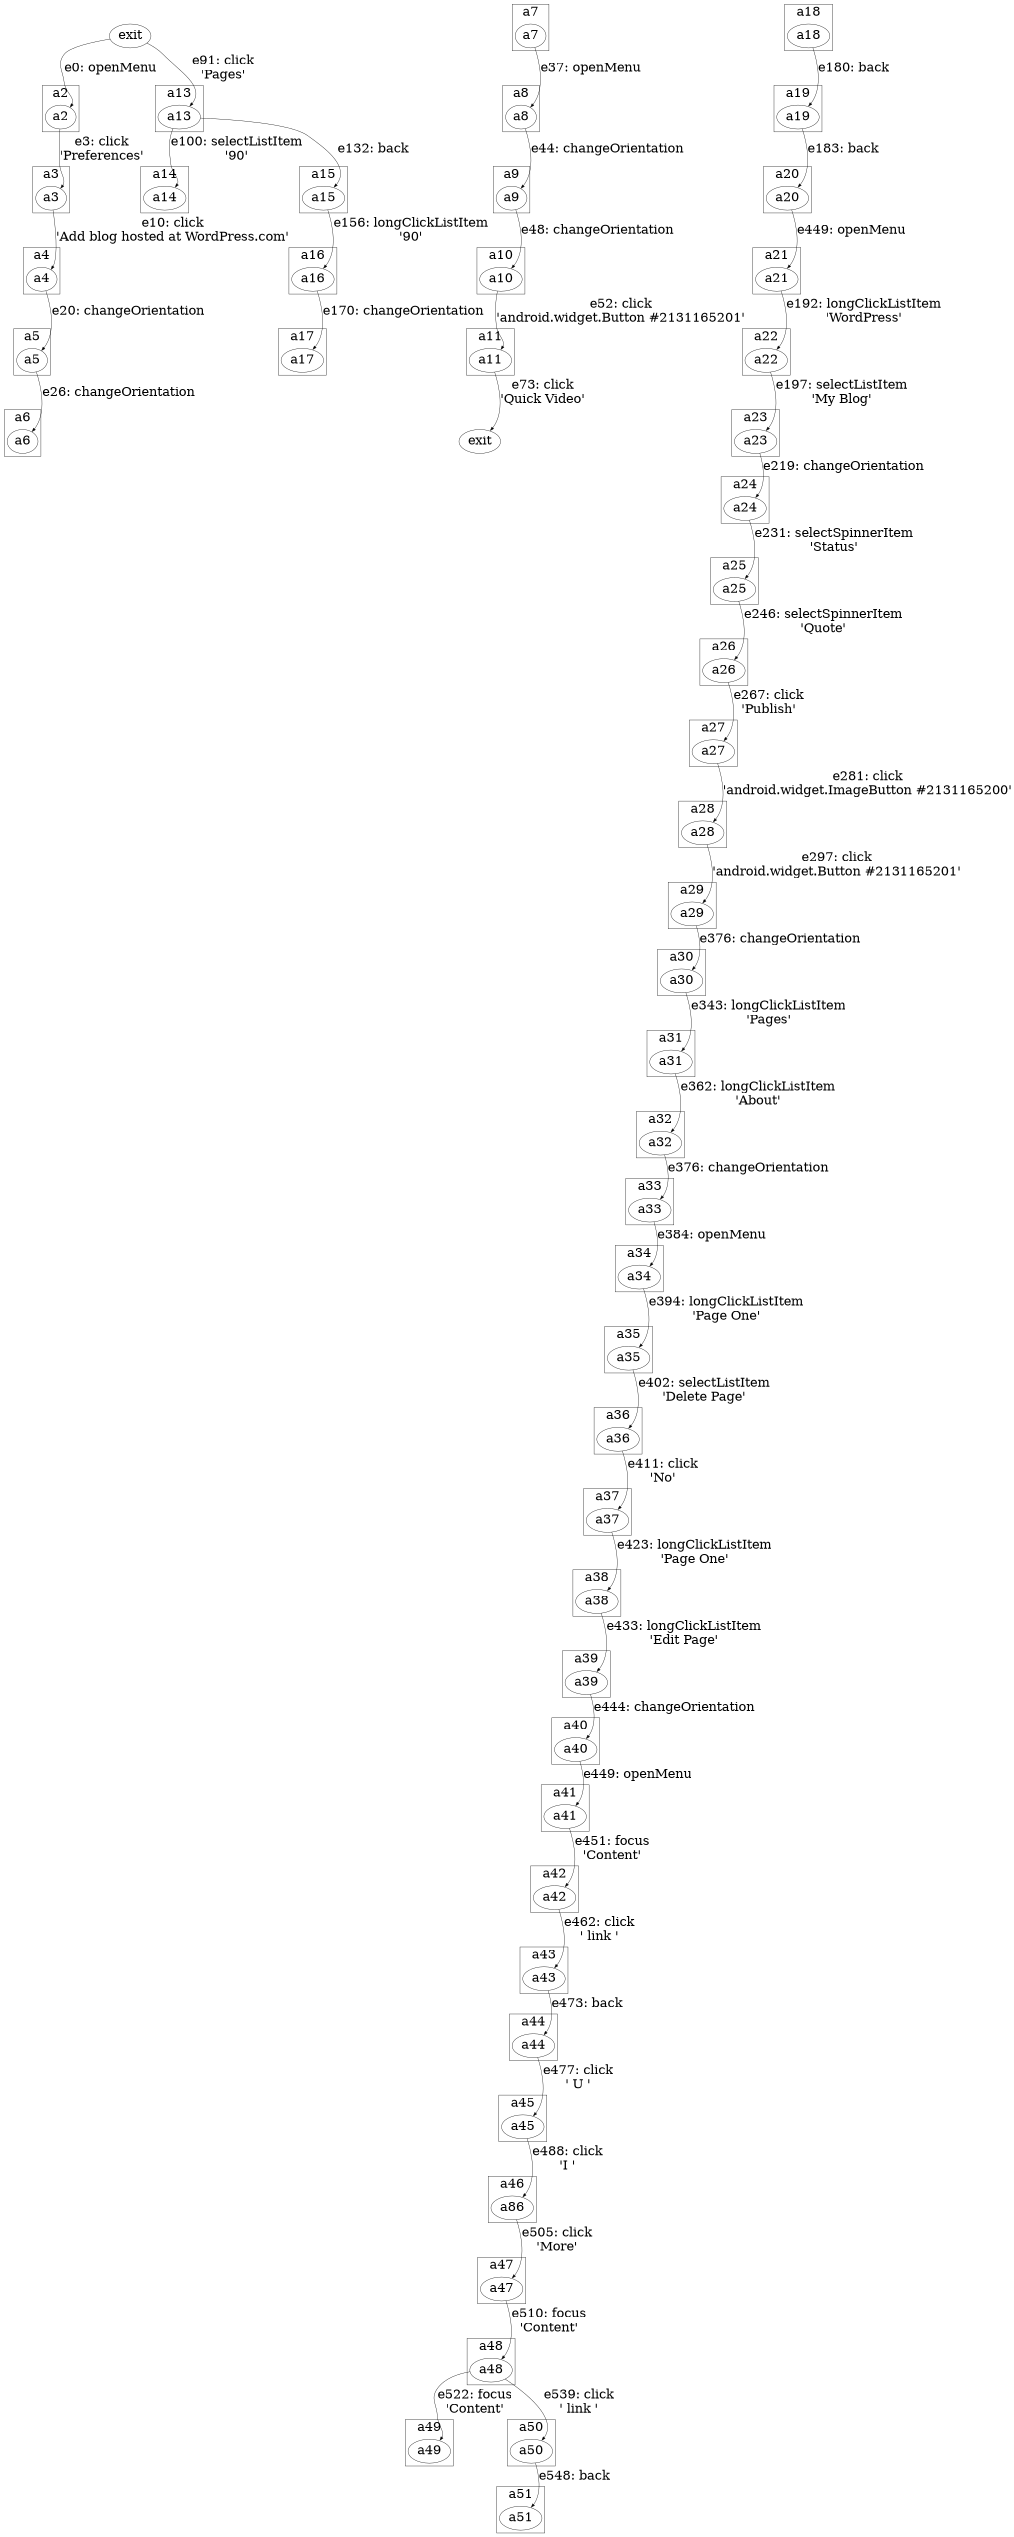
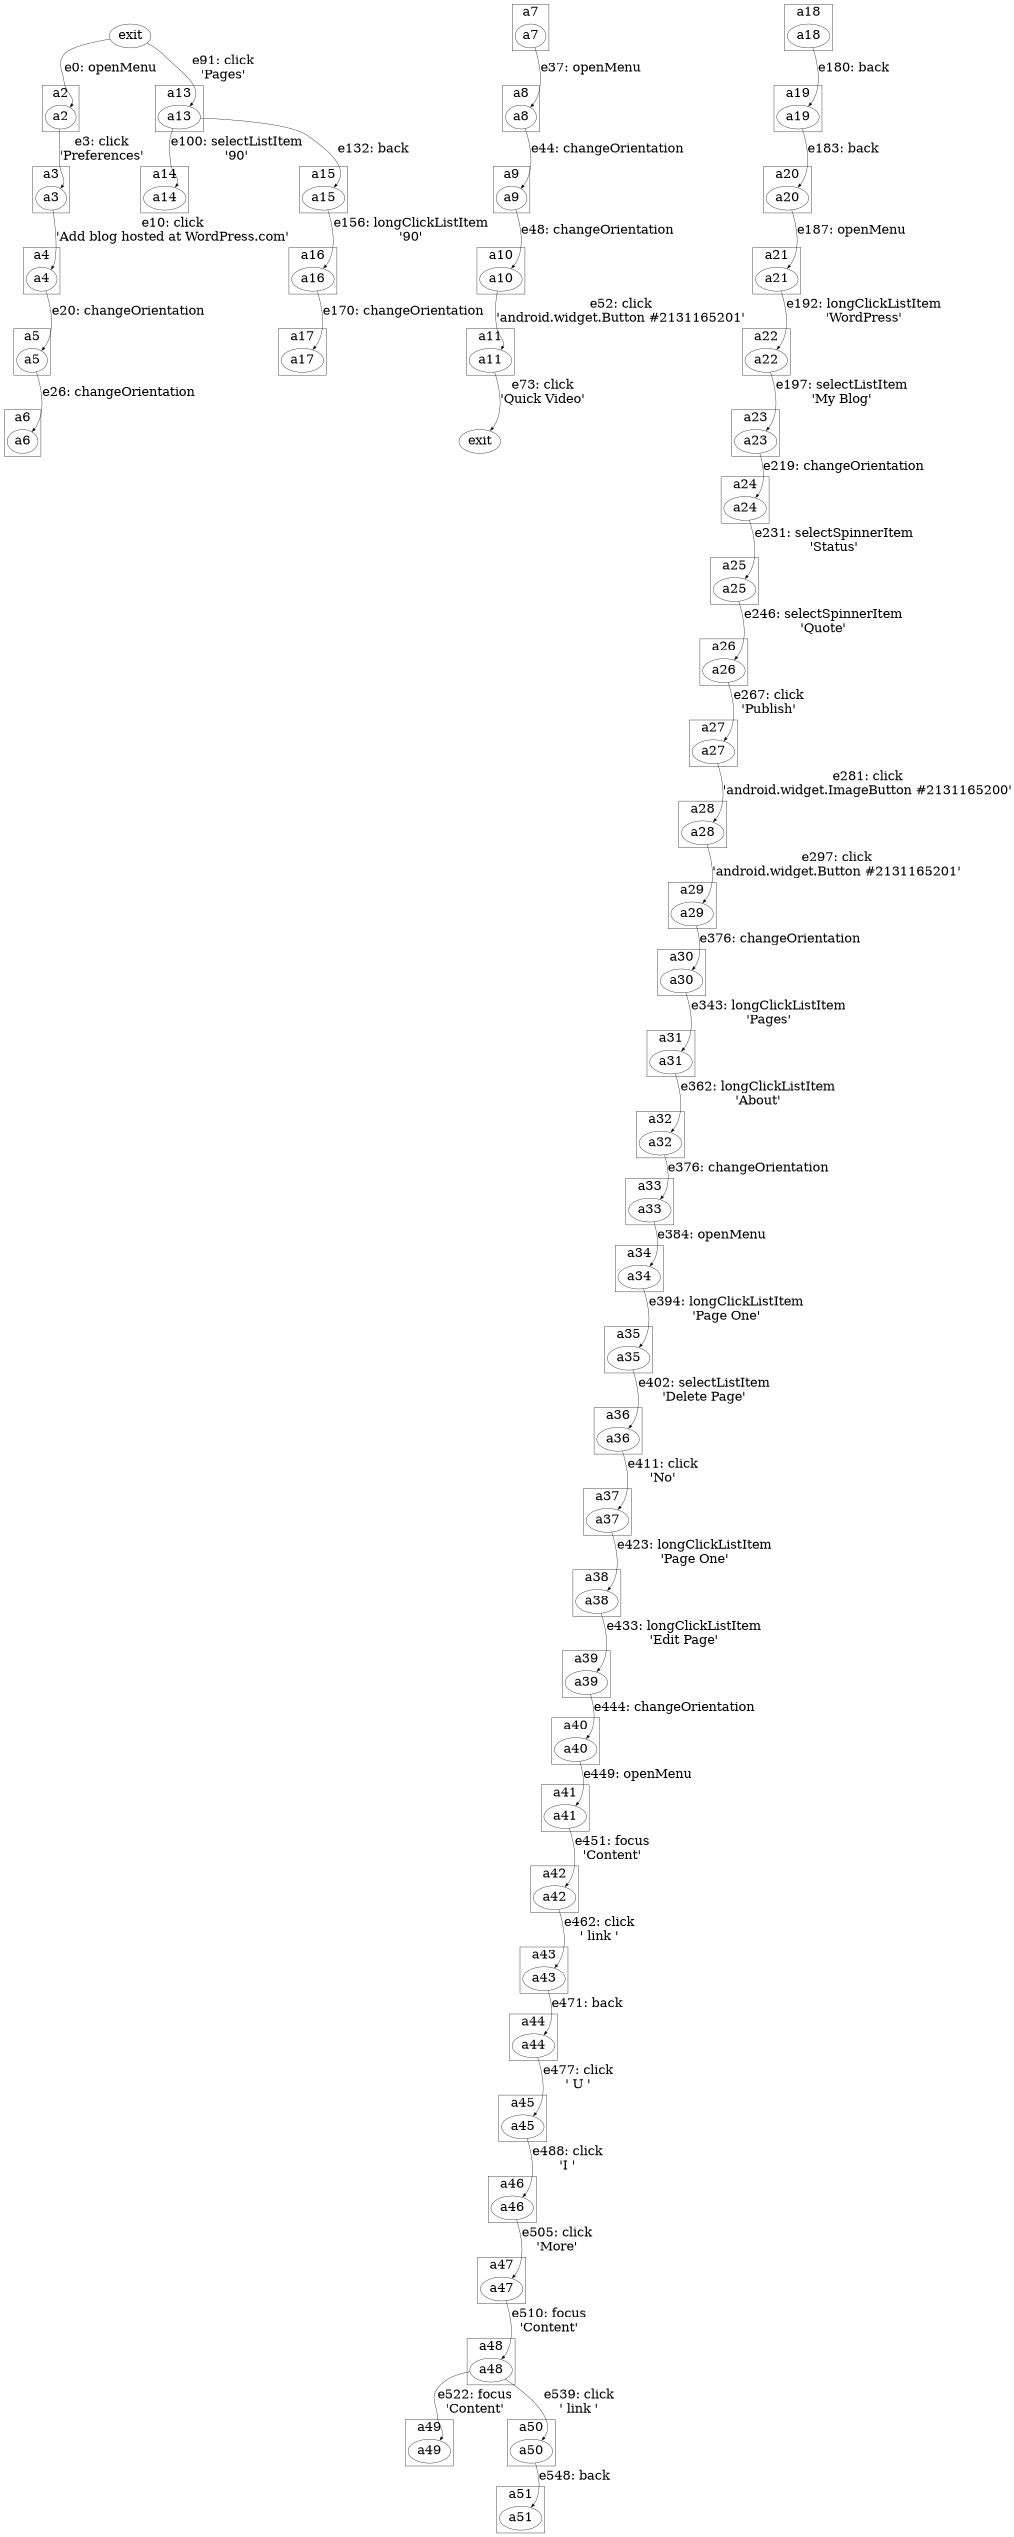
edge "a20" -> "a21": label "e449: openMenu" -> "e187: openMenu"
edge "a43" -> "a44": label "e473: back" -> "e471: back"
node "a86": label "a86" -> "a46"
